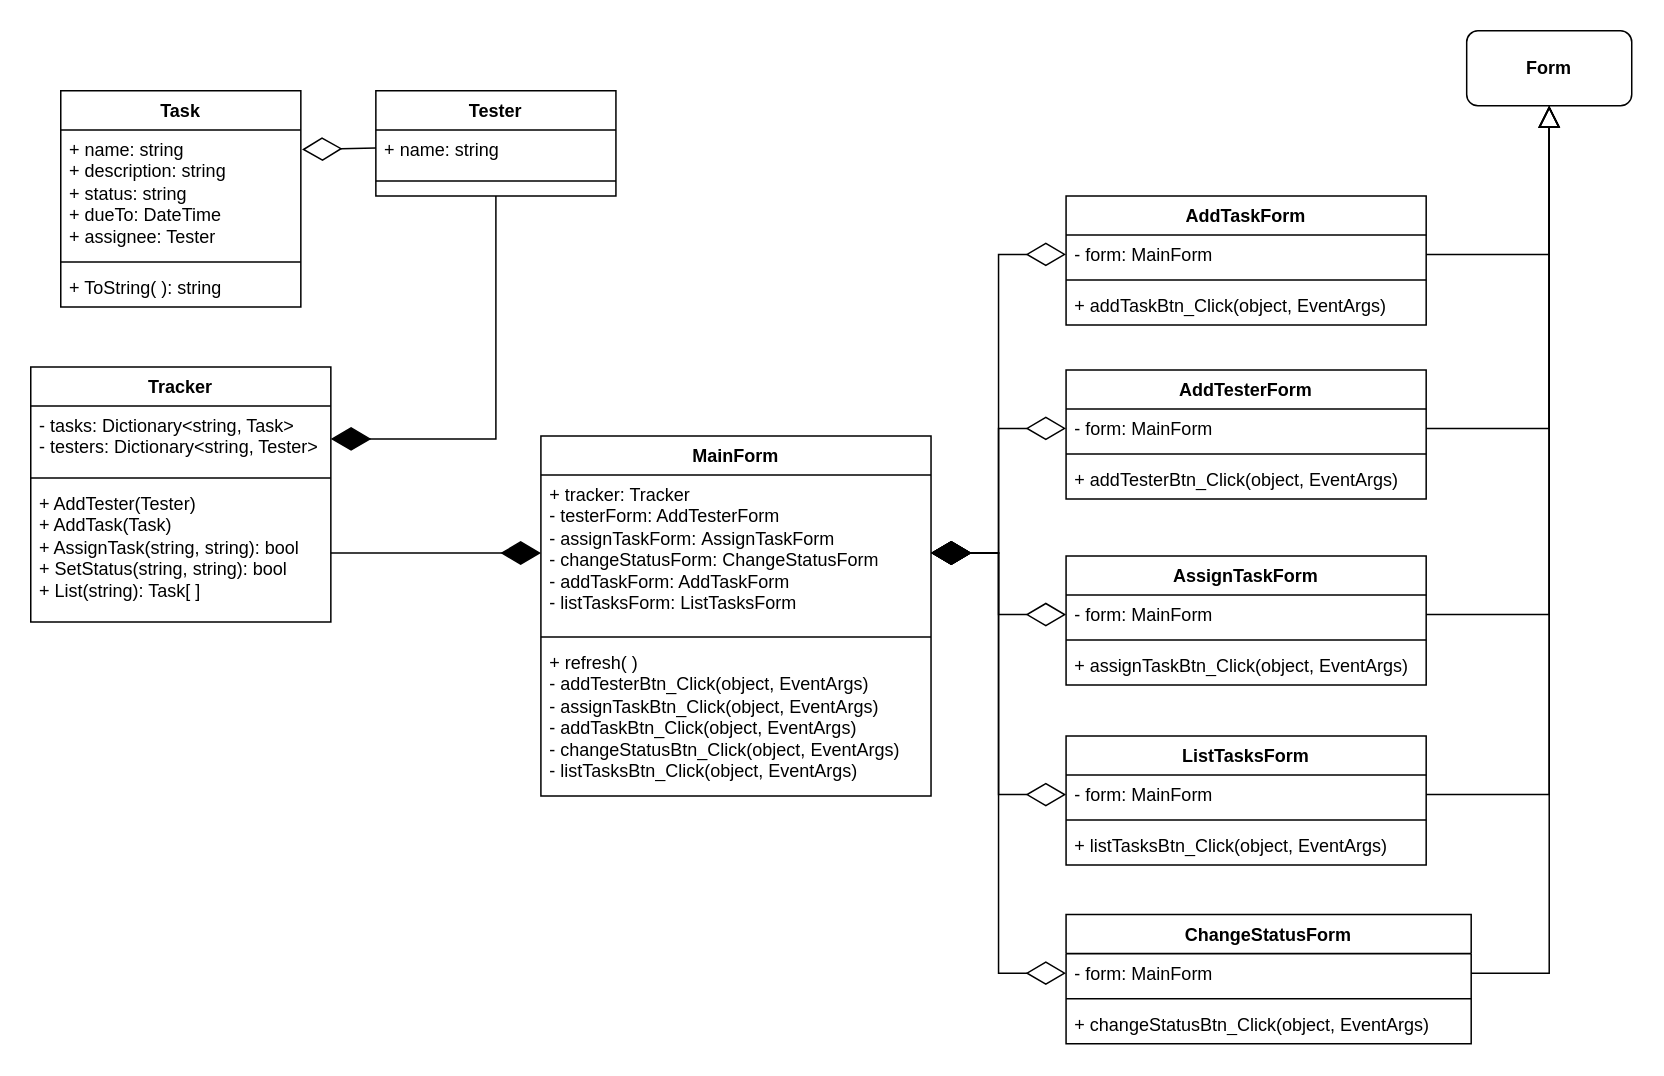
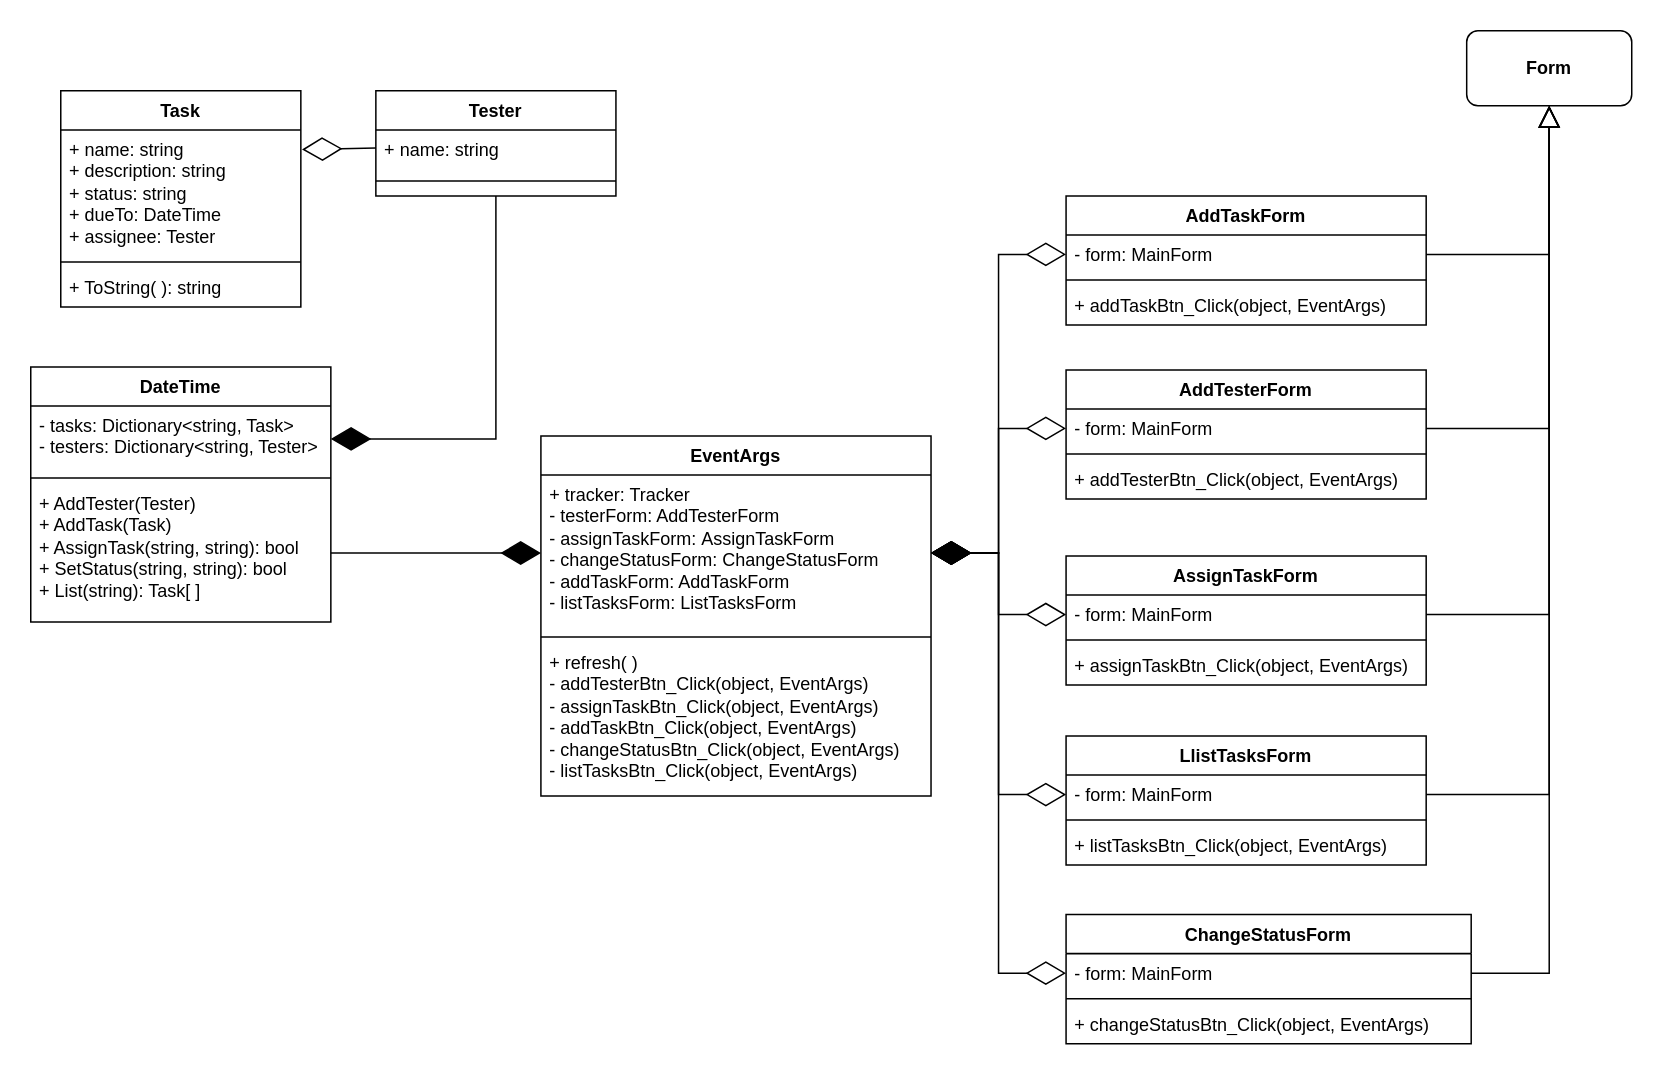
node "Tracker": label "Tracker" -> "DateTime"
node "MainForm": label "MainForm" -> "EventArgs"
node "ListTasksForm": label "ListTasksForm" -> "LlistTasksForm"
